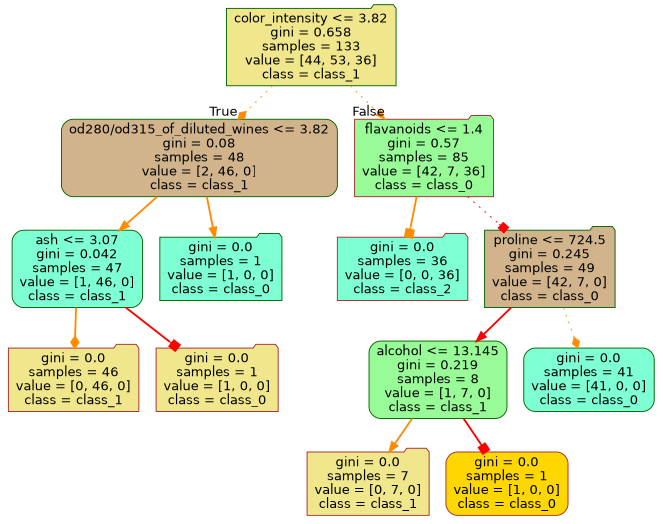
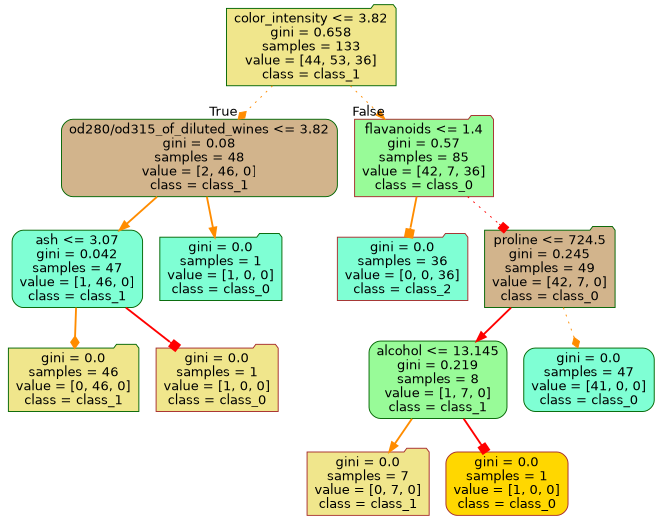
node "gini = 0.0 samples = 46 value = [0, 46, 0] class = class_1": color brown -> darkgreen
node "gini = 0.0 samples = 41 value = [41, 0, 0] class = class_0": label "gini = 0.0 samples = 41 value = [41, 0, 0] class = class_0" -> "gini = 0.0 samples = 47 value = [41, 0, 0] class = class_0"
